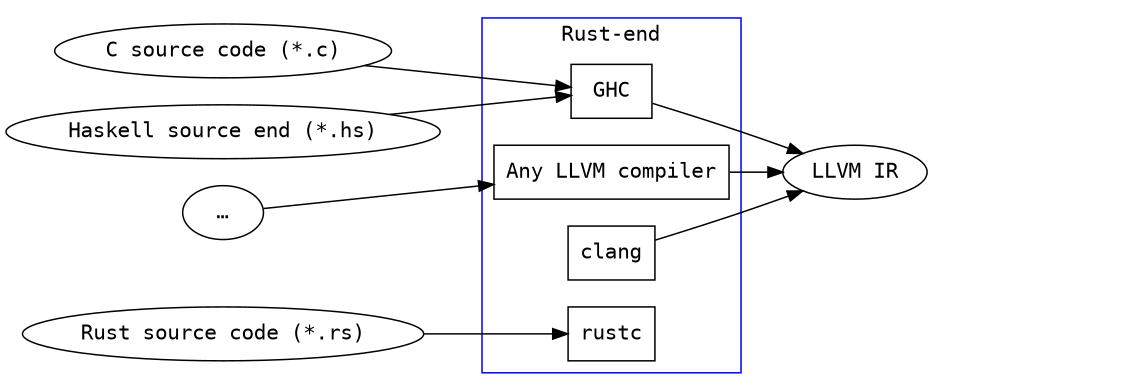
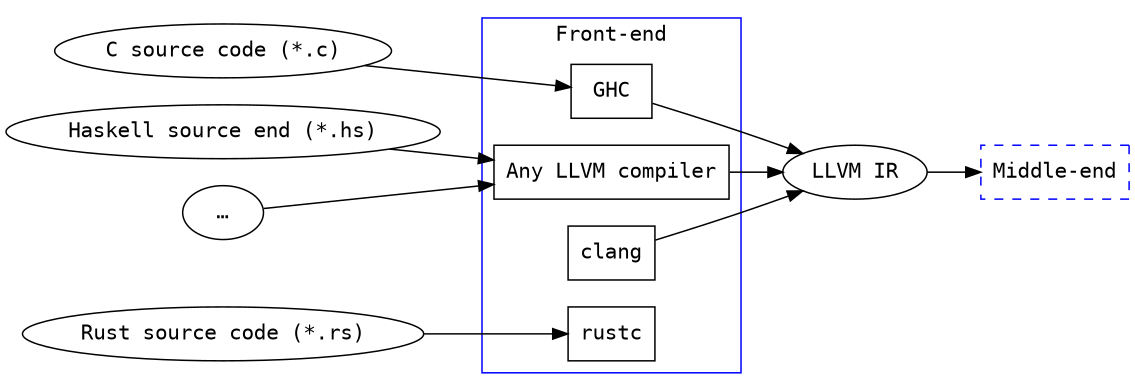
cluster "Rust-end": label "Rust-end" -> "Front-end"
edge "Haskell source end (*.hs)" -> "GHC": now "Haskell source end (*.hs)" -> "Any LLVM compiler"
node "Middle-end": added
